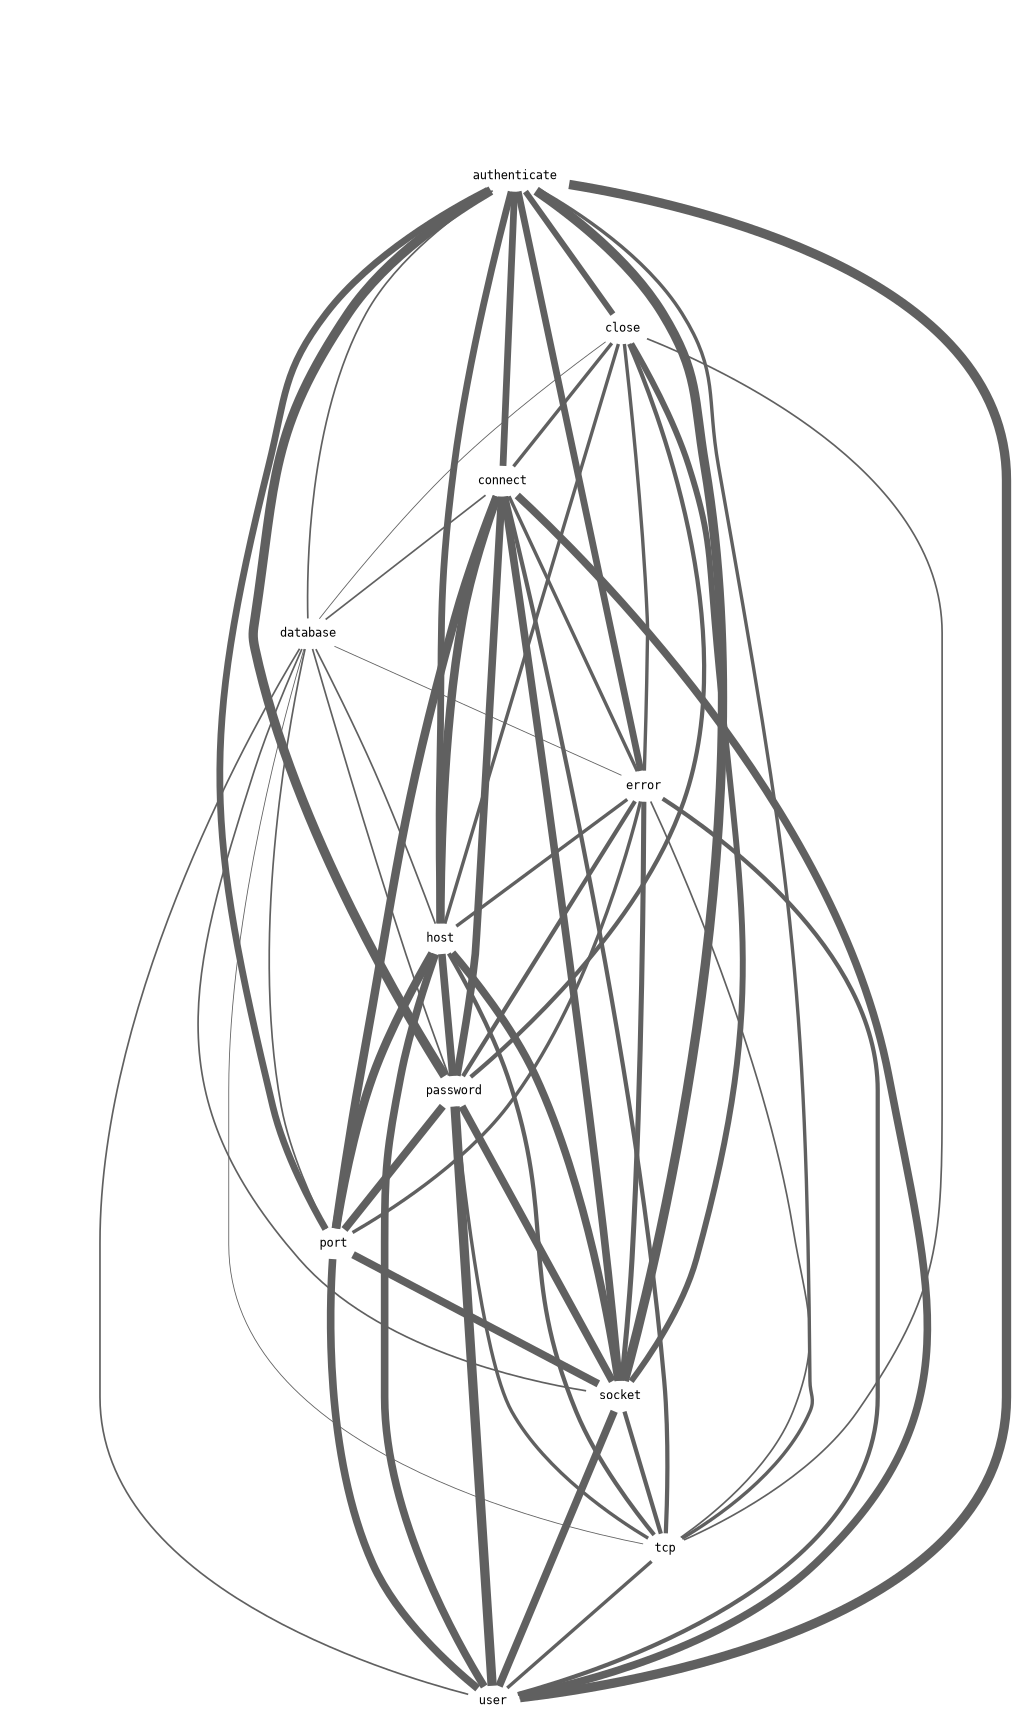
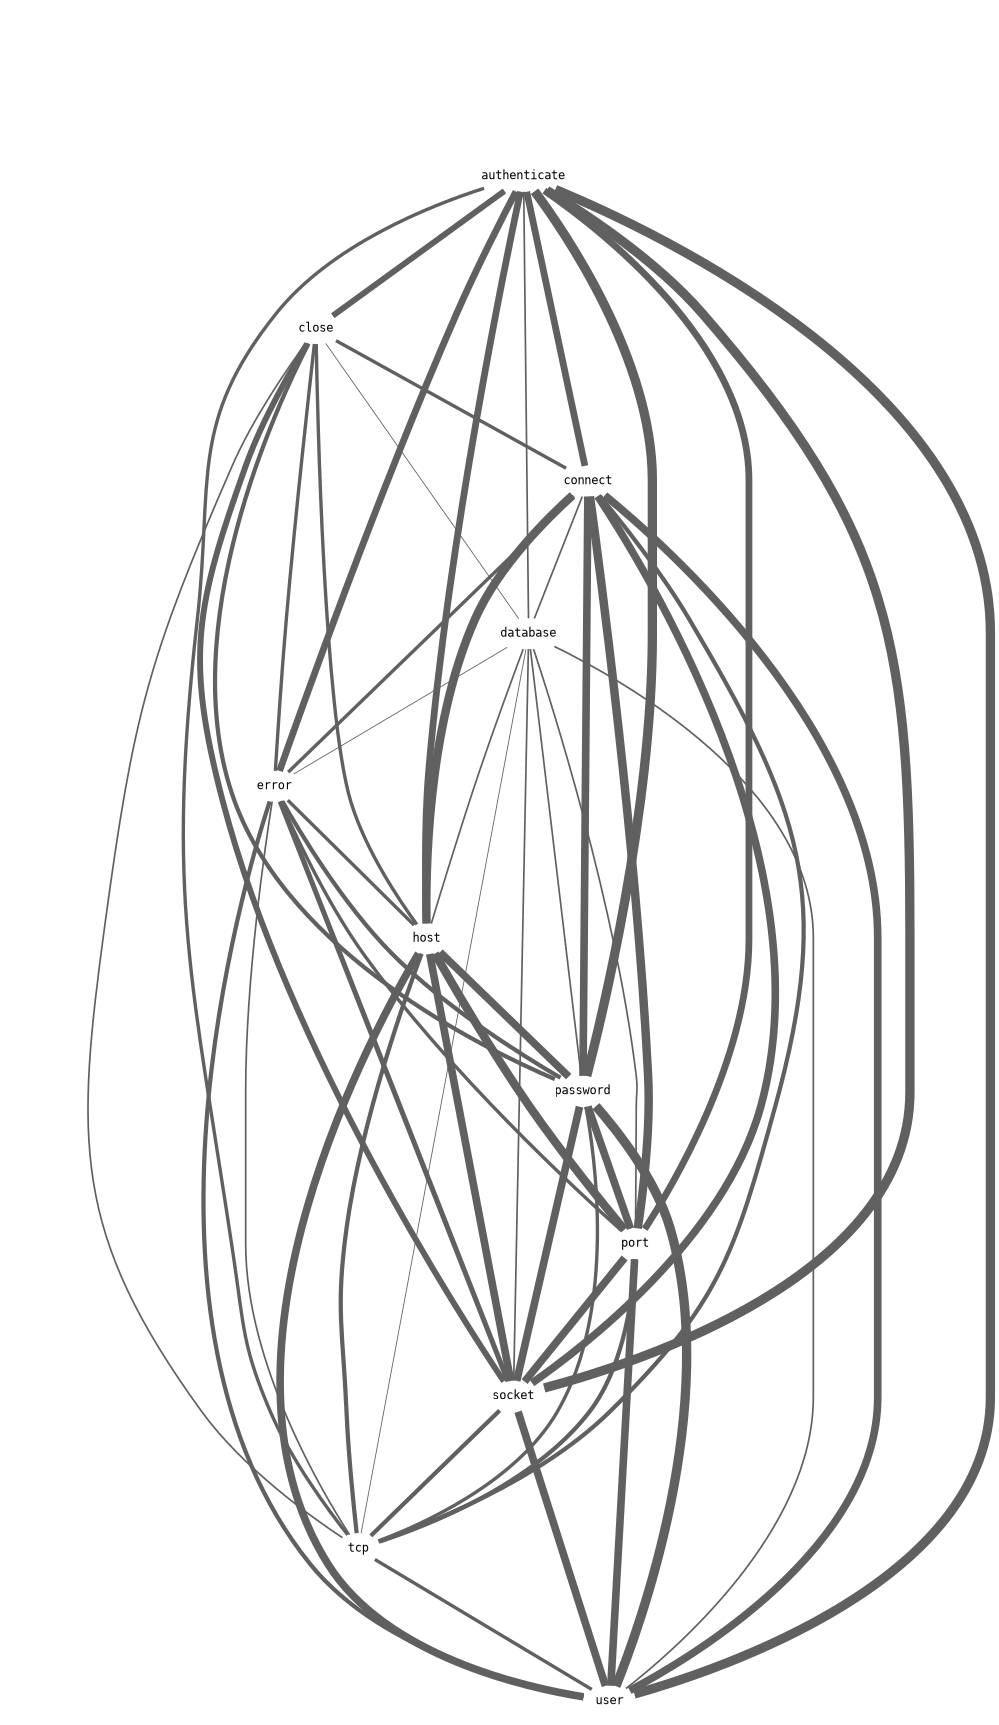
edge "port" -- "tcp": added
